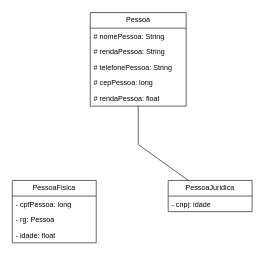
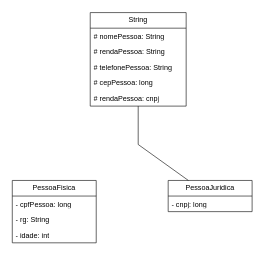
node "Pessoa": label "Pessoa" -> "String"
node "# rendaPessoa: float": label "# rendaPessoa: float" -> "# rendaPessoa: cnpj"
node "- cnpj: idade": label "- cnpj: idade" -> "- cnpj: long"
node "- rg: Pessoa": label "- rg: Pessoa" -> "- rg: String"
node "- idade: float": label "- idade: float" -> "- idade: int"
